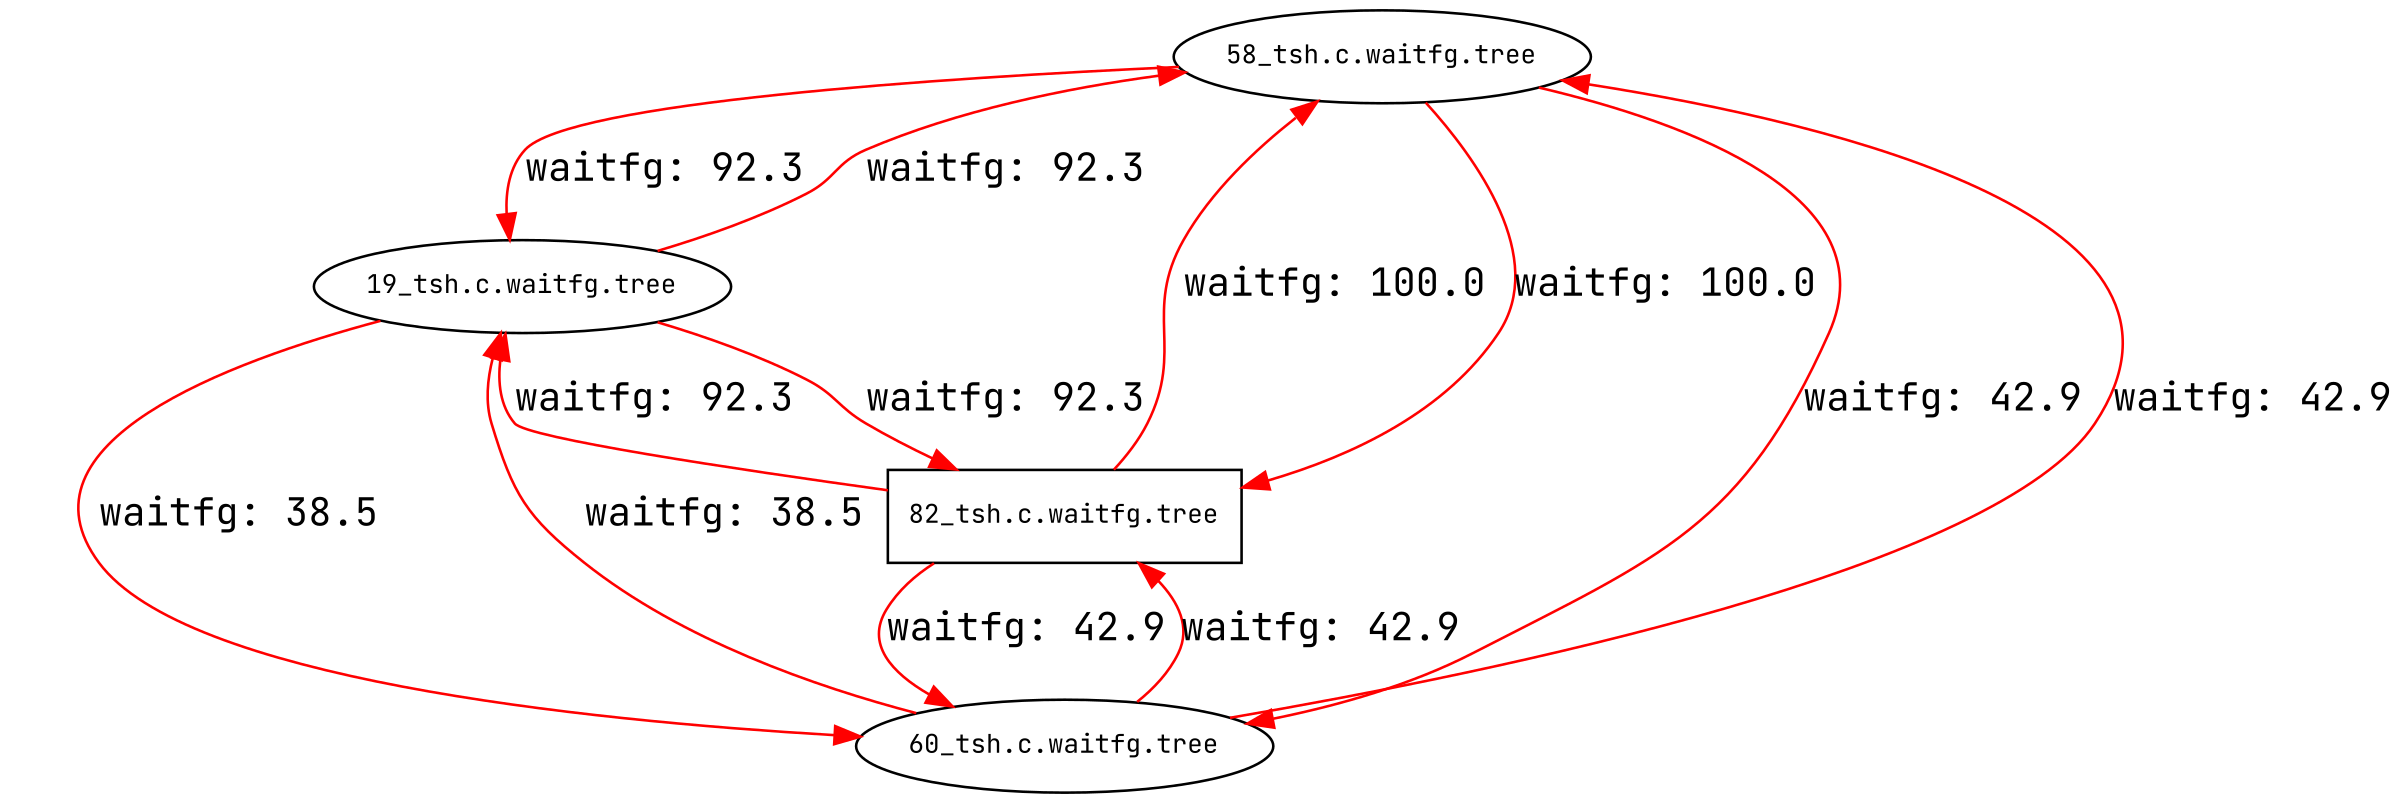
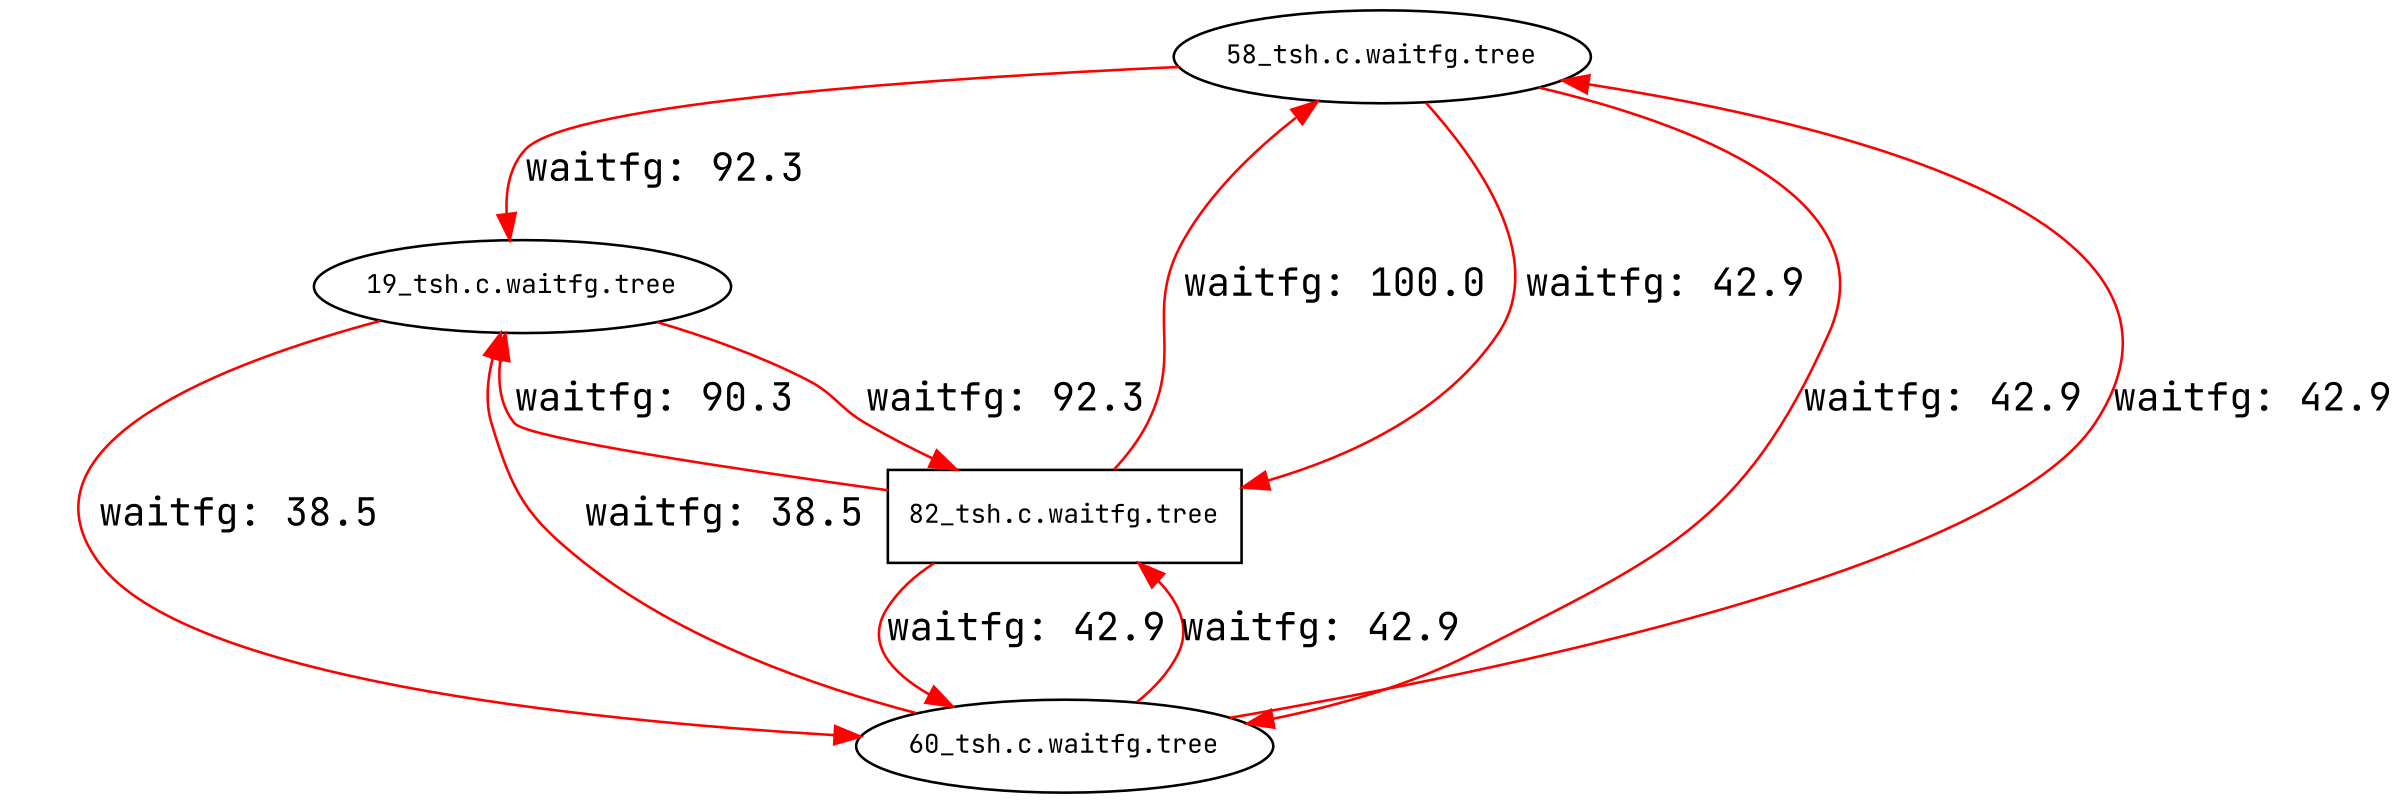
edge "19_tsh.c.waitfg.tree" -> "58_tsh.c.waitfg.tree": removed, label "waitfg: 92.3"
edge "58_tsh.c.waitfg.tree" -> "82_tsh.c.waitfg.tree": label "waitfg: 100.0" -> "waitfg: 42.9"
edge "82_tsh.c.waitfg.tree" -> "19_tsh.c.waitfg.tree": label "waitfg: 92.3" -> "waitfg: 90.3"
